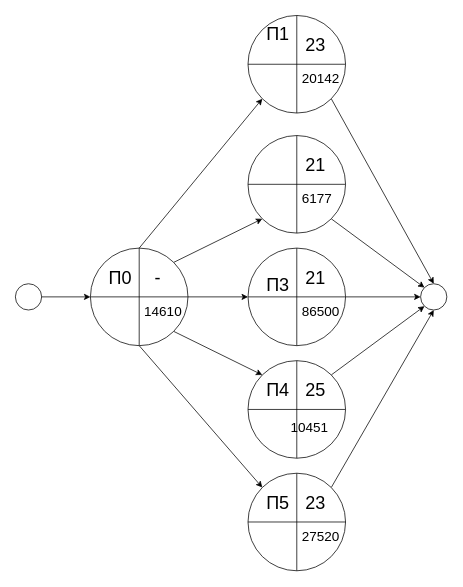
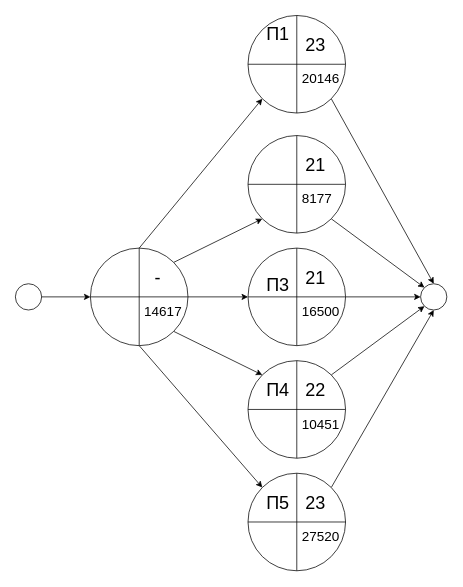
node "20142": label "20142" -> "20146"
node "6177": label "6177" -> "8177"
node "П0": removed
node "14610": label "14610" -> "14617"
node "86500": label "86500" -> "16500"
node "25": label "25" -> "22"
node "10451": moved (312, 428) -> (323, 424)
